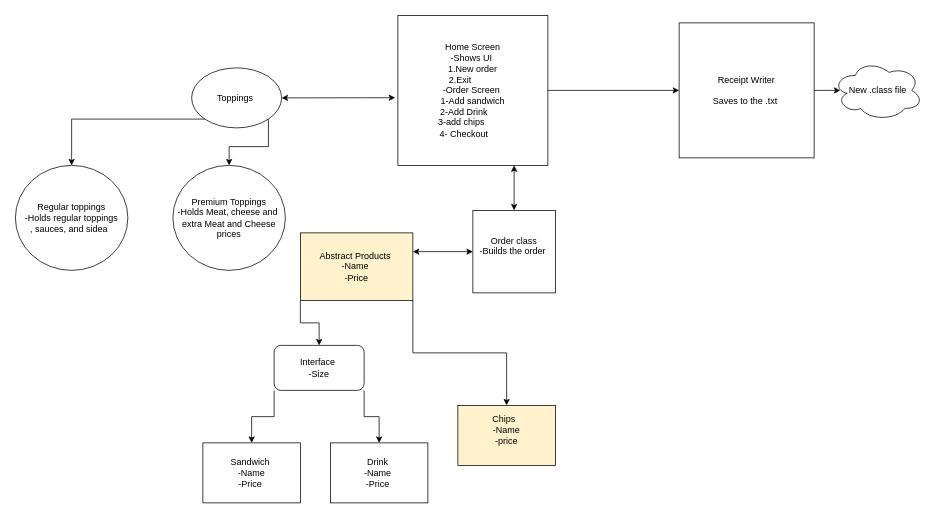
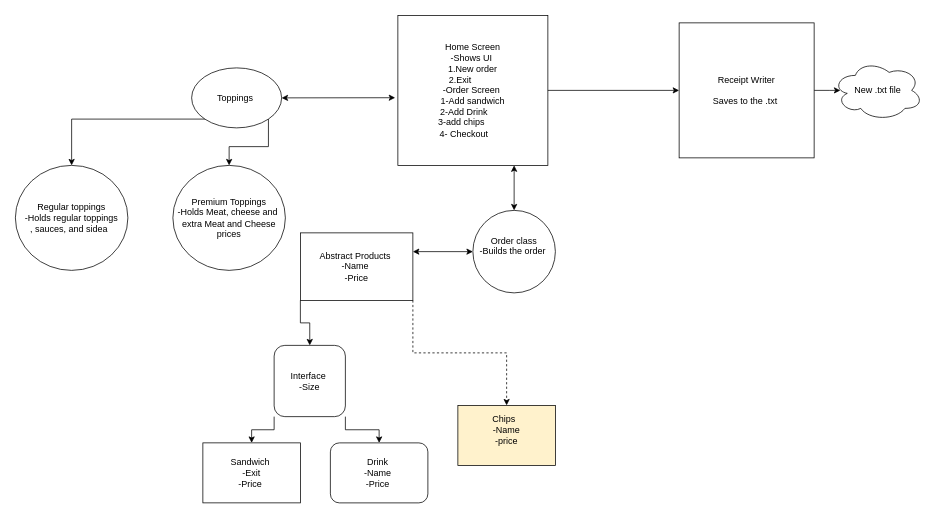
node "New .class file": label "New .class file" -> "New .txt file"
node "Order class -Builds the order": shape rectangle -> ellipse
node "Abstract Products -Name -Price": fillcolor #fff2cc -> #ffffff
edge "Abstract Products -Name -Price" -> "Chips -Name -price": style solid -> dashed
node "Interface -Size": size 90x45 -> 71x71
node "Sandwich -Name -Price": label "Sandwich -Name -Price" -> "Sandwich -Exit -Price"
node "Drink -Name -Price": shape rectangle -> rounded rectangle
